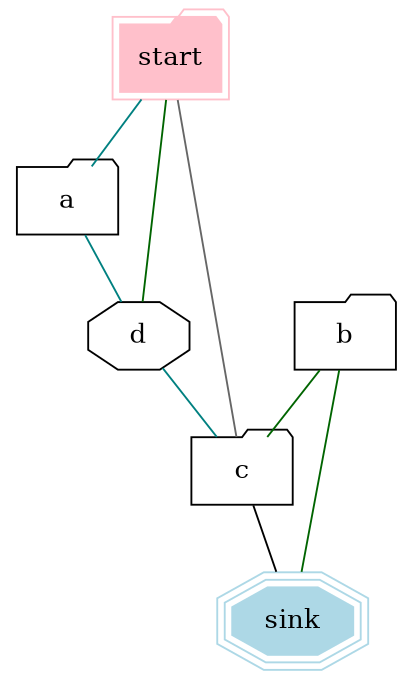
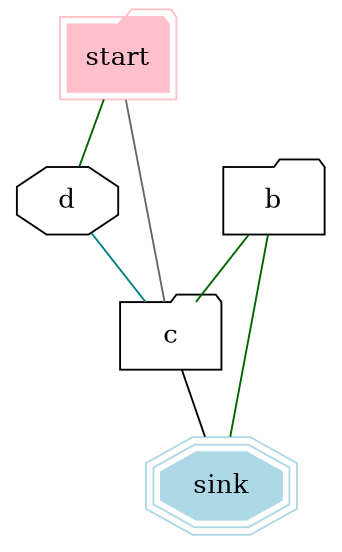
node "a": removed
